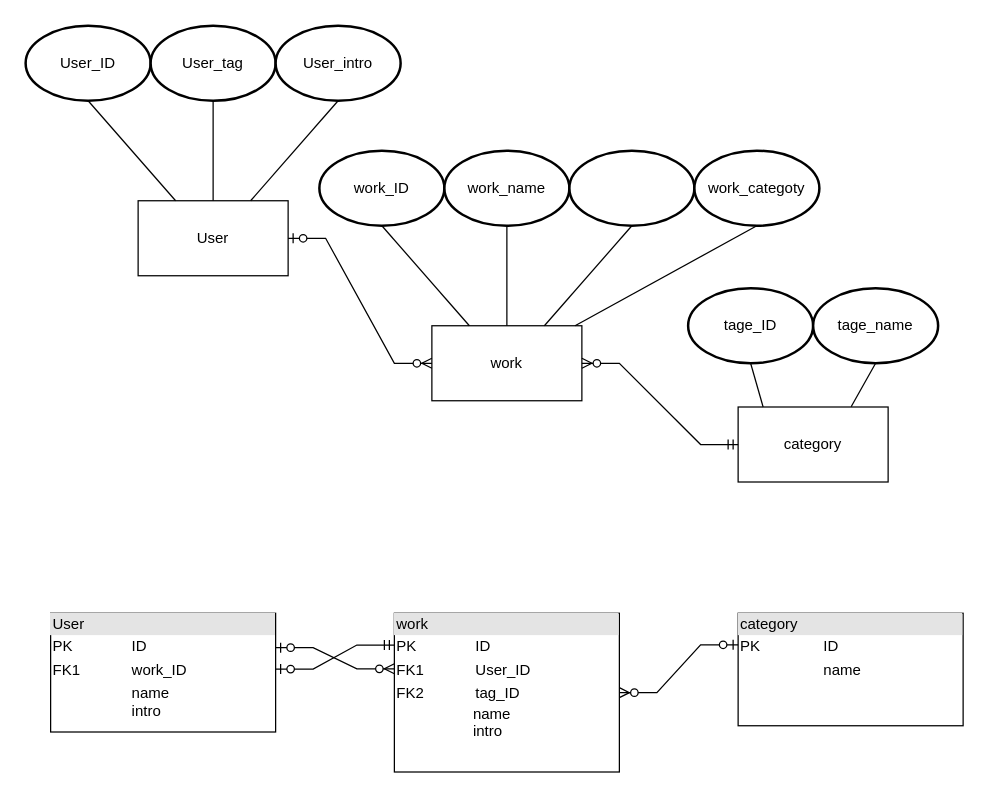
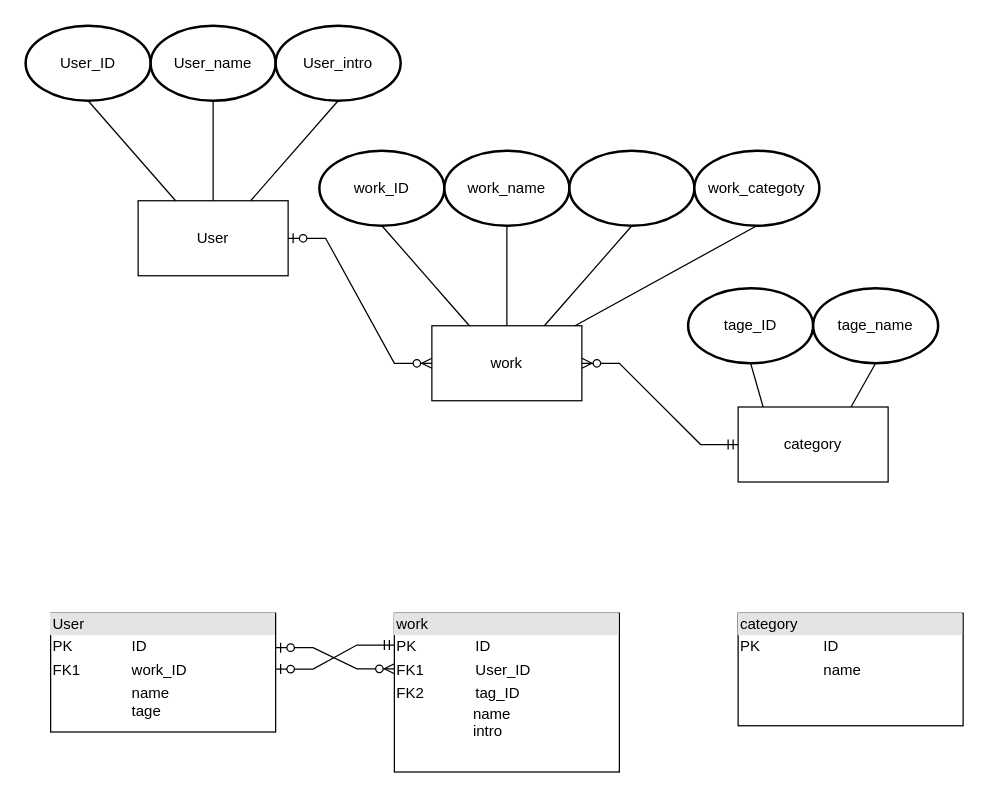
node "User_tag": label "User_tag" -> "User_name"
node "User PK ID FK1 work_ID name intro": label "User PK ID FK1 work_ID name intro" -> "User PK ID FK1 work_ID name tage"
edge "category PK ID name" -- "work PK ID FK1 User_ID FK2 tag_ID name intro": removed
